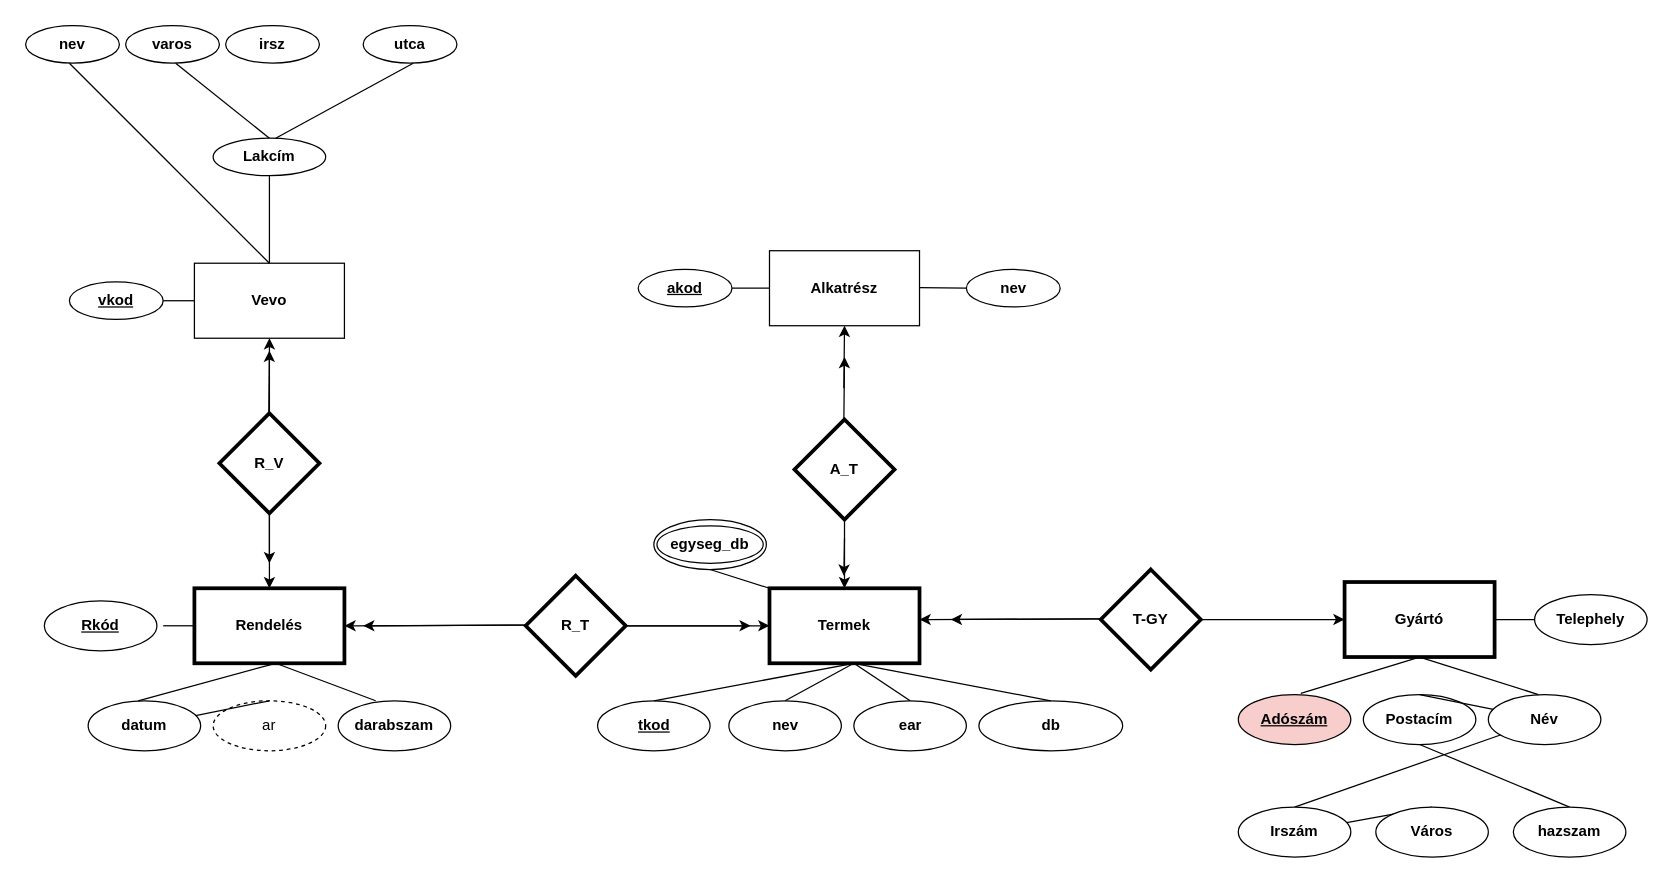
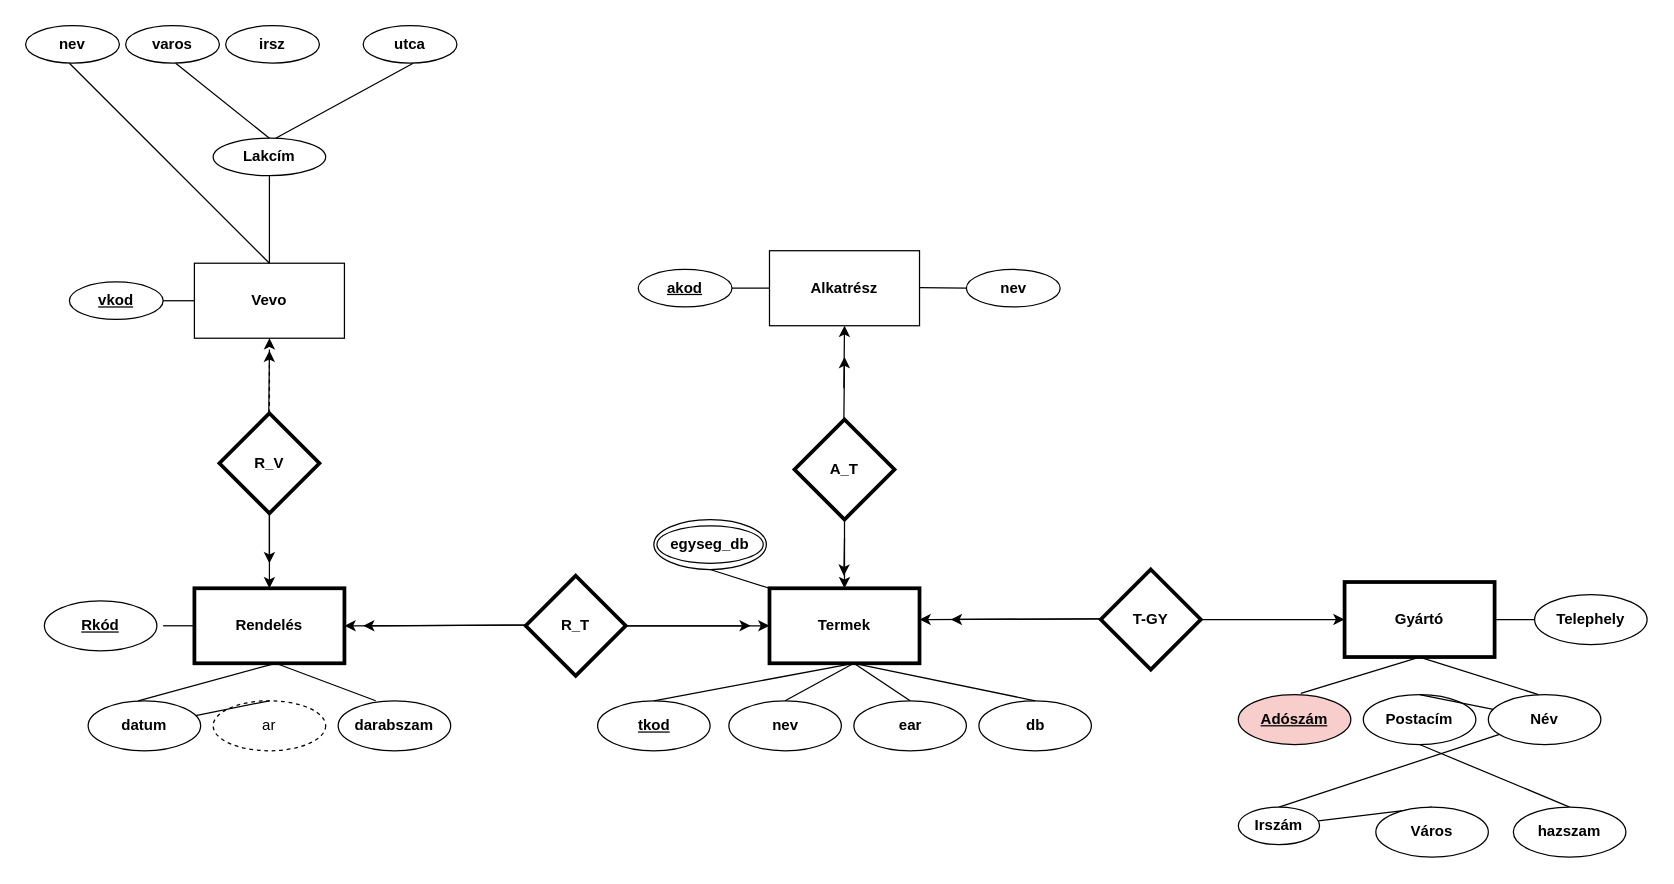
edge "R_V" -> "Vevo": style solid -> dashed
node "db": size 144x50 -> 113x50
node "Irszám": size 113x50 -> 81x38
